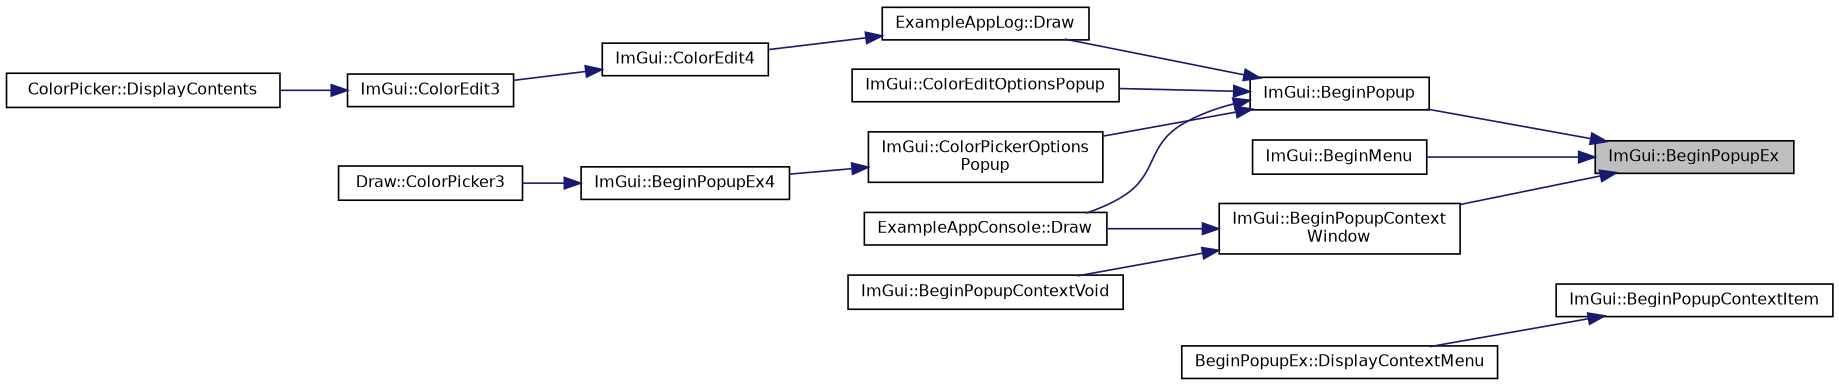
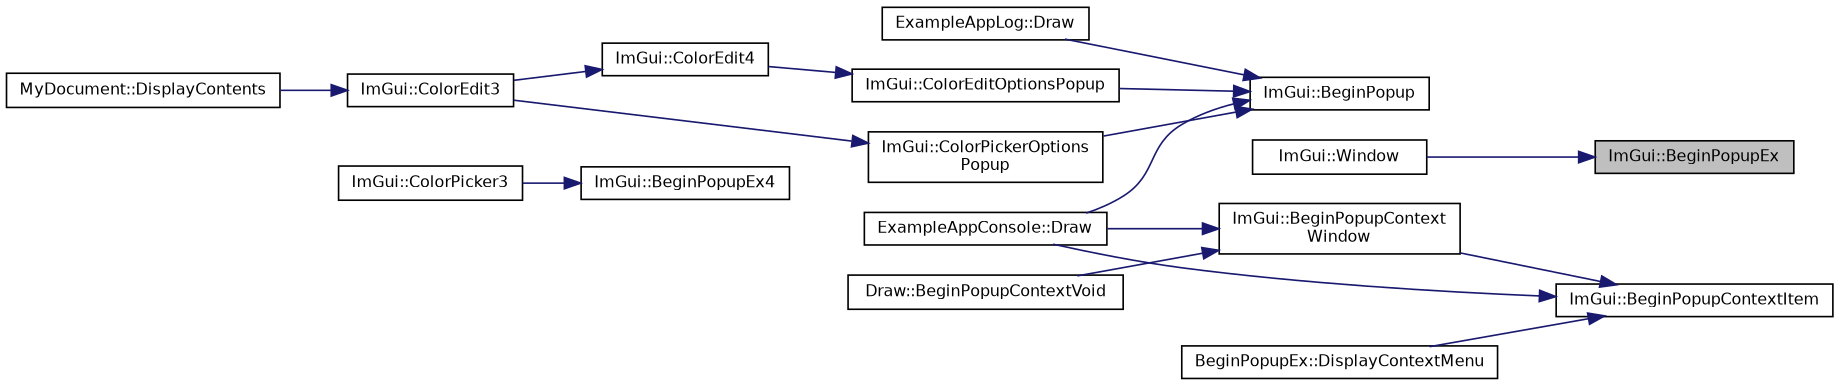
edge "ImGui::ColorEdit4" -> "ExampleAppLog::Draw": now "ImGui::ColorEdit4" -> "ImGui::ColorEditOptionsPopup"
node "ColorPicker::DisplayContents": label "ColorPicker::DisplayContents" -> "MyDocument::DisplayContents"
edge "ImGui::BeginPopup" -> "ImGui::BeginPopupEx": removed
node "ImGui::BeginMenu": label "ImGui::BeginMenu" -> "ImGui::Window"
edge "ImGui::BeginPopupEx4" -> "ImGui::ColorPickerOptions Popup": now "ImGui::ColorEdit3" -> "ImGui::ColorPickerOptions Popup"
node "Draw::ColorPicker3": label "Draw::ColorPicker3" -> "ImGui::ColorPicker3"
edge "ImGui::BeginPopupContext Window" -> "ImGui::BeginPopupEx": now "ImGui::BeginPopupContext Window" -> "ImGui::BeginPopupContextItem"
edge "ExampleAppConsole::Draw" -> "ImGui::BeginPopupContextItem": added
node "ImGui::BeginPopupContextVoid": label "ImGui::BeginPopupContextVoid" -> "Draw::BeginPopupContextVoid"
